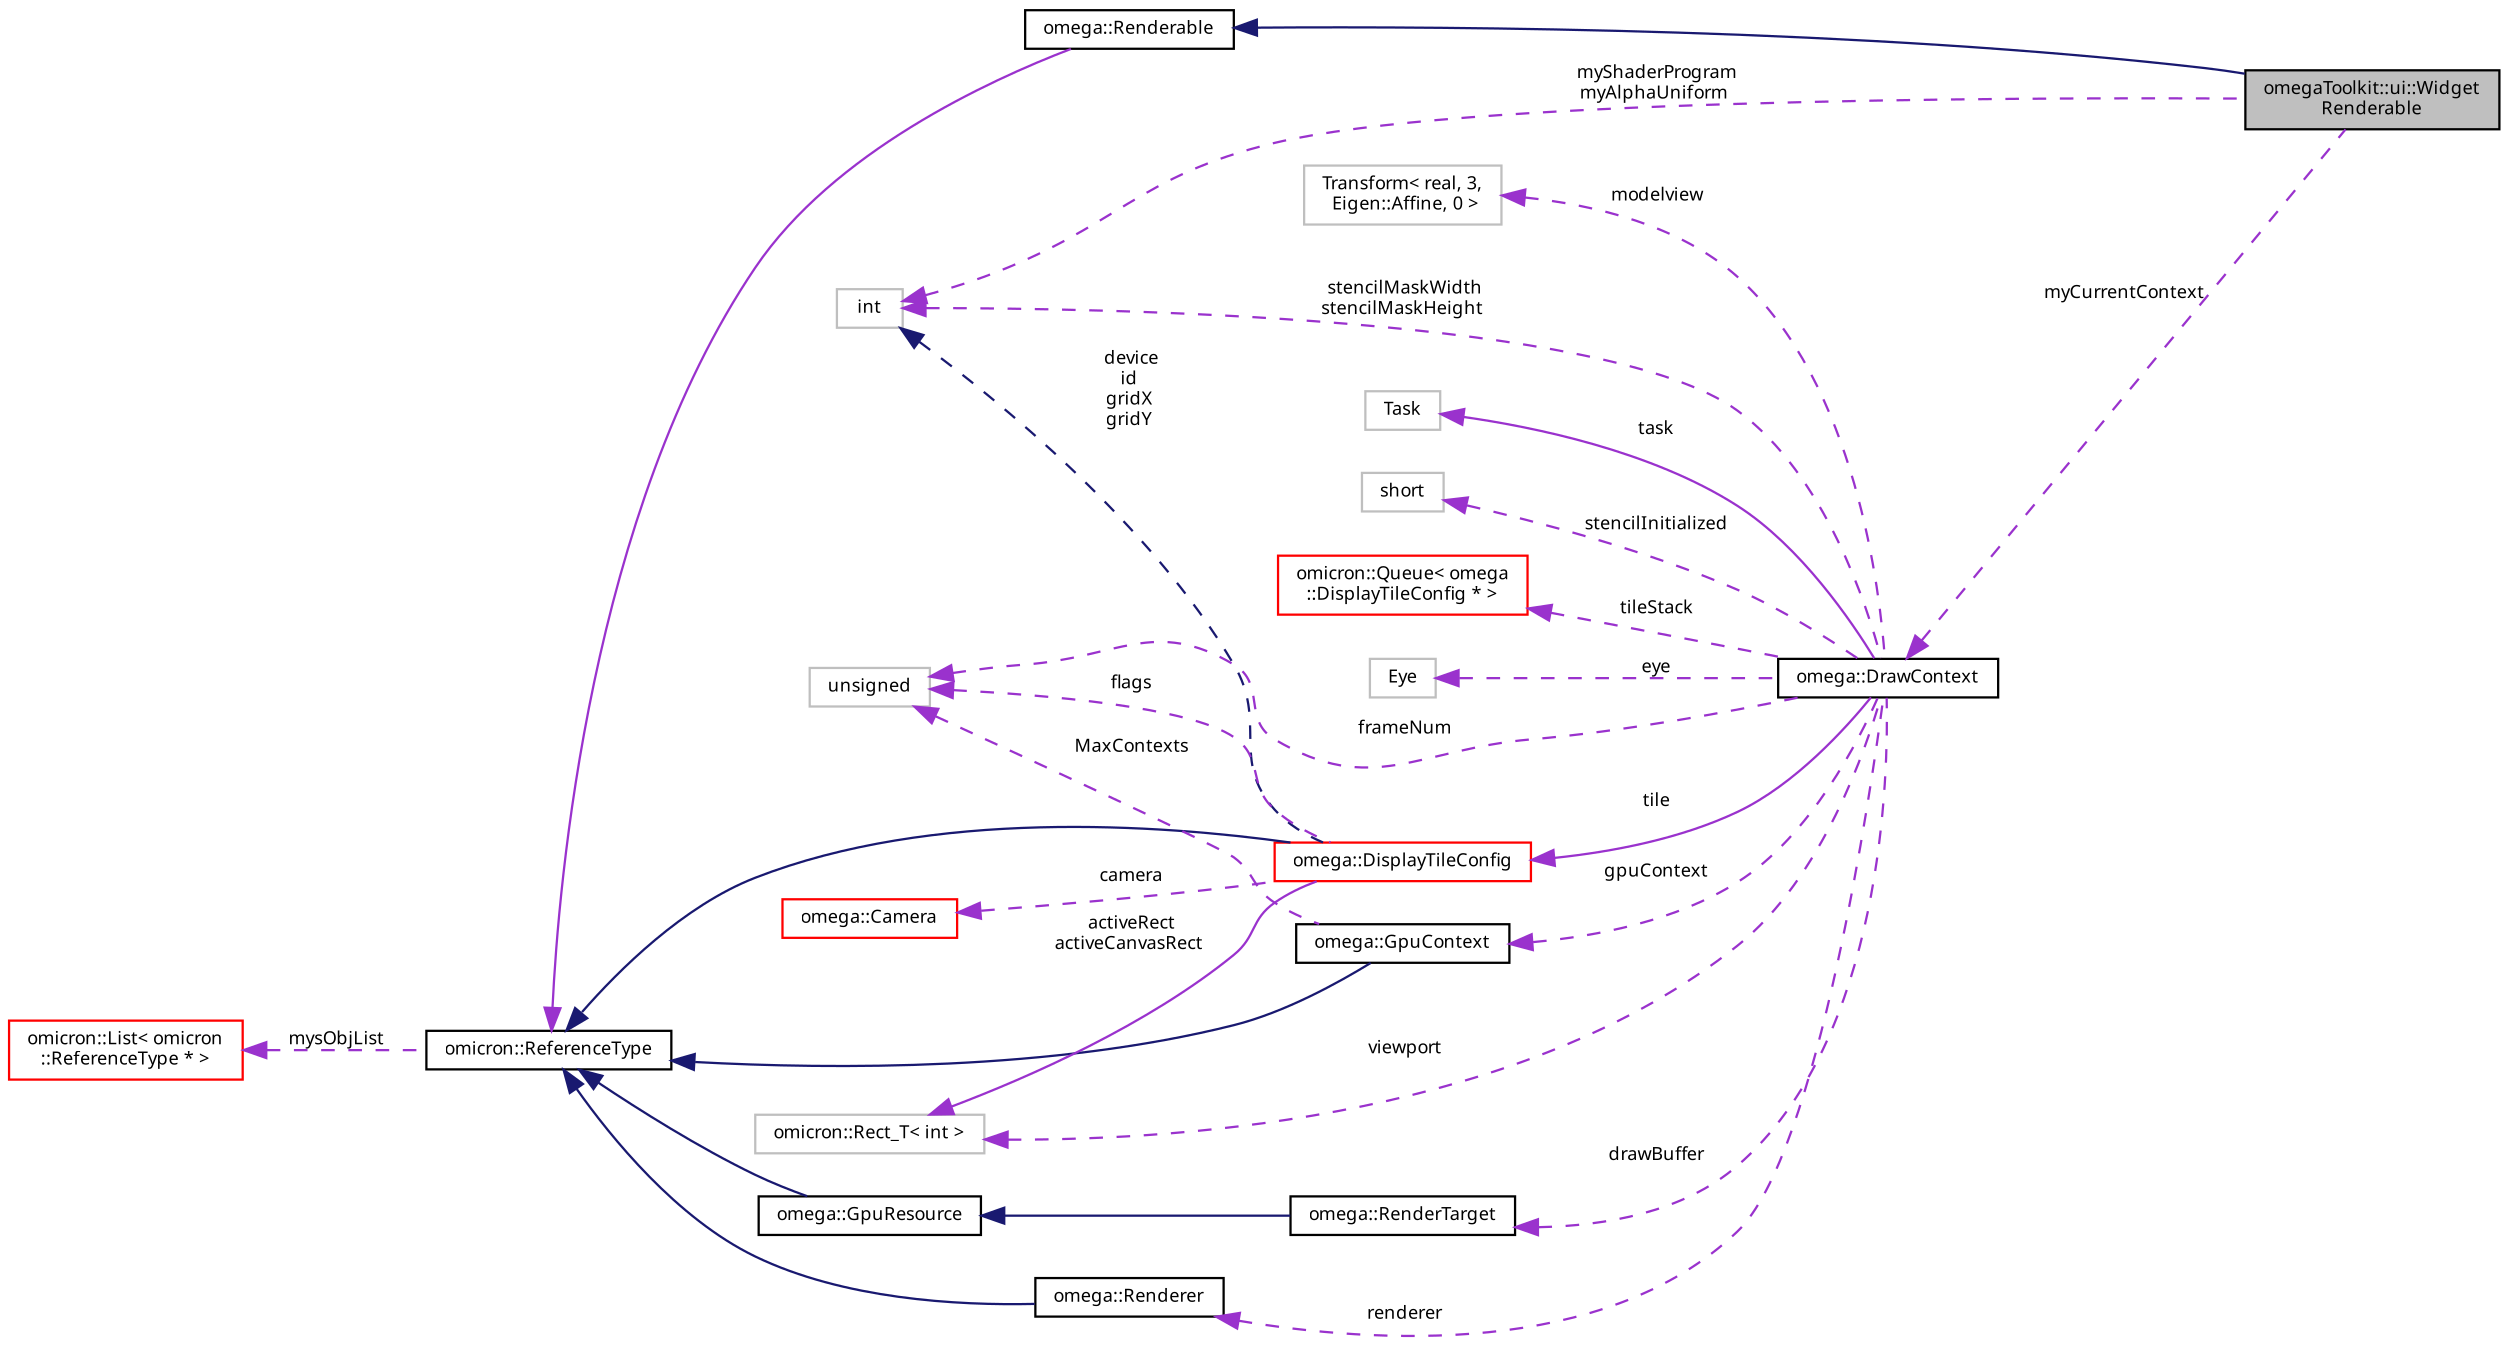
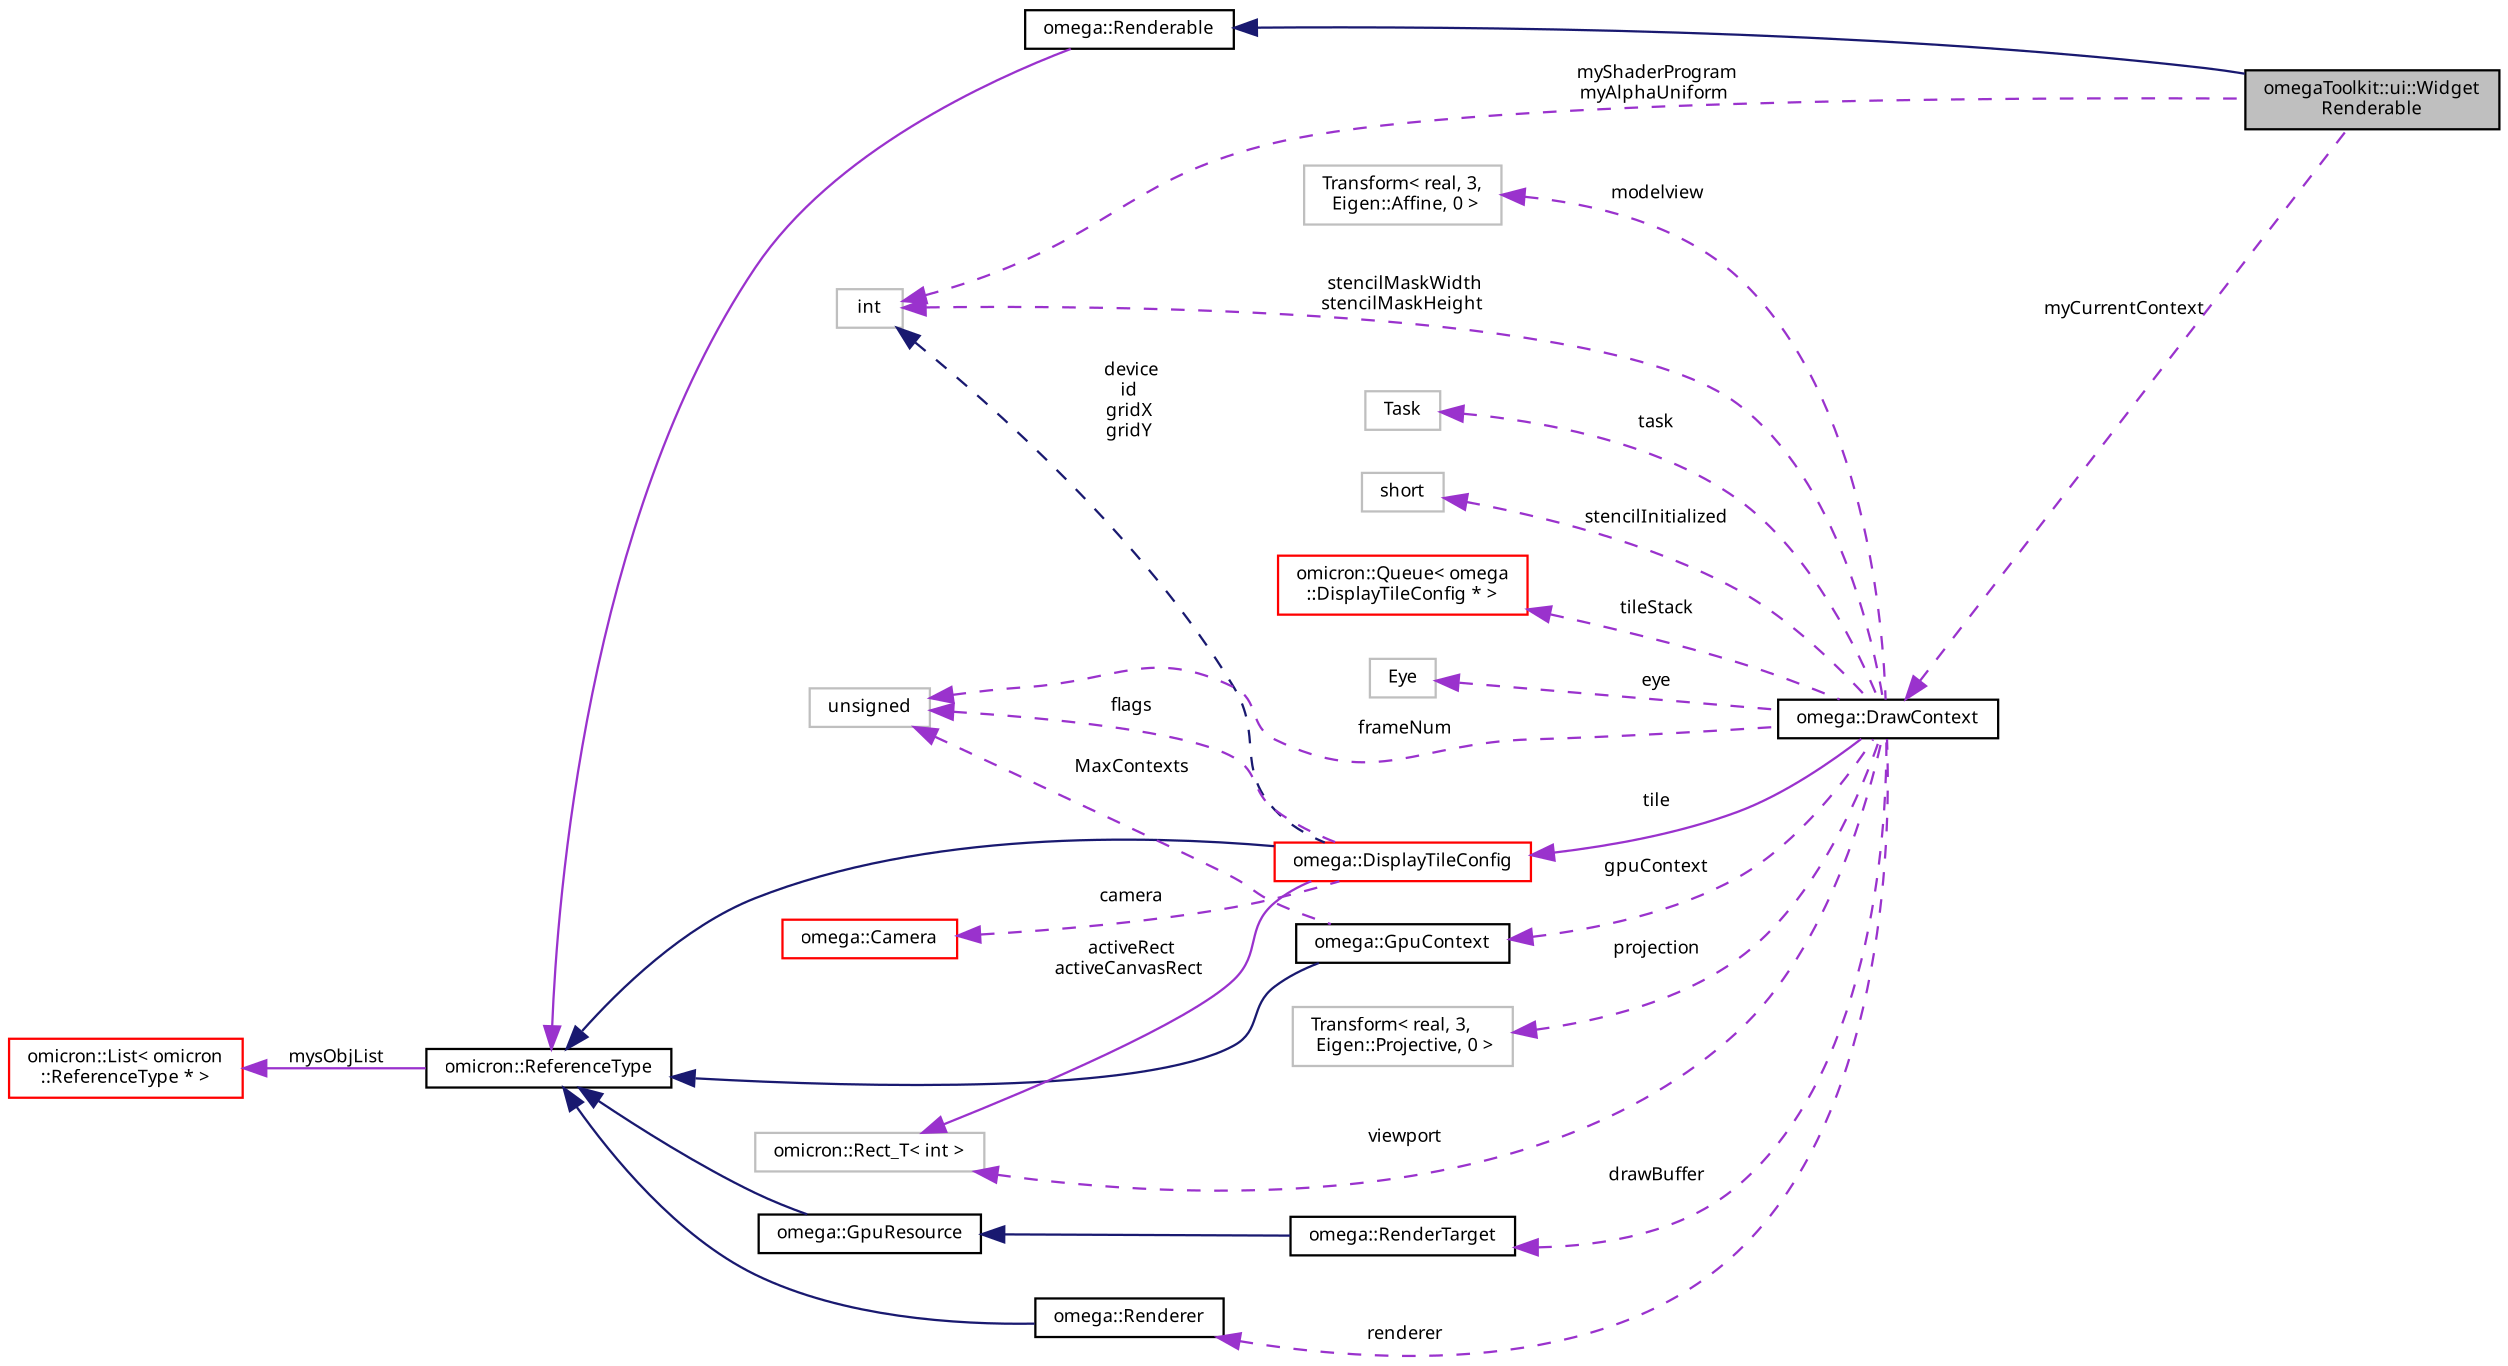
edge "omega::DrawContext" -> "Task": style solid -> dashed
node "Transform< real, 3, Eigen::Projective, 0 >": added
edge "omicron::ReferenceType" -> "omicron::List< omicron ::ReferenceType * >": style dashed -> solid
